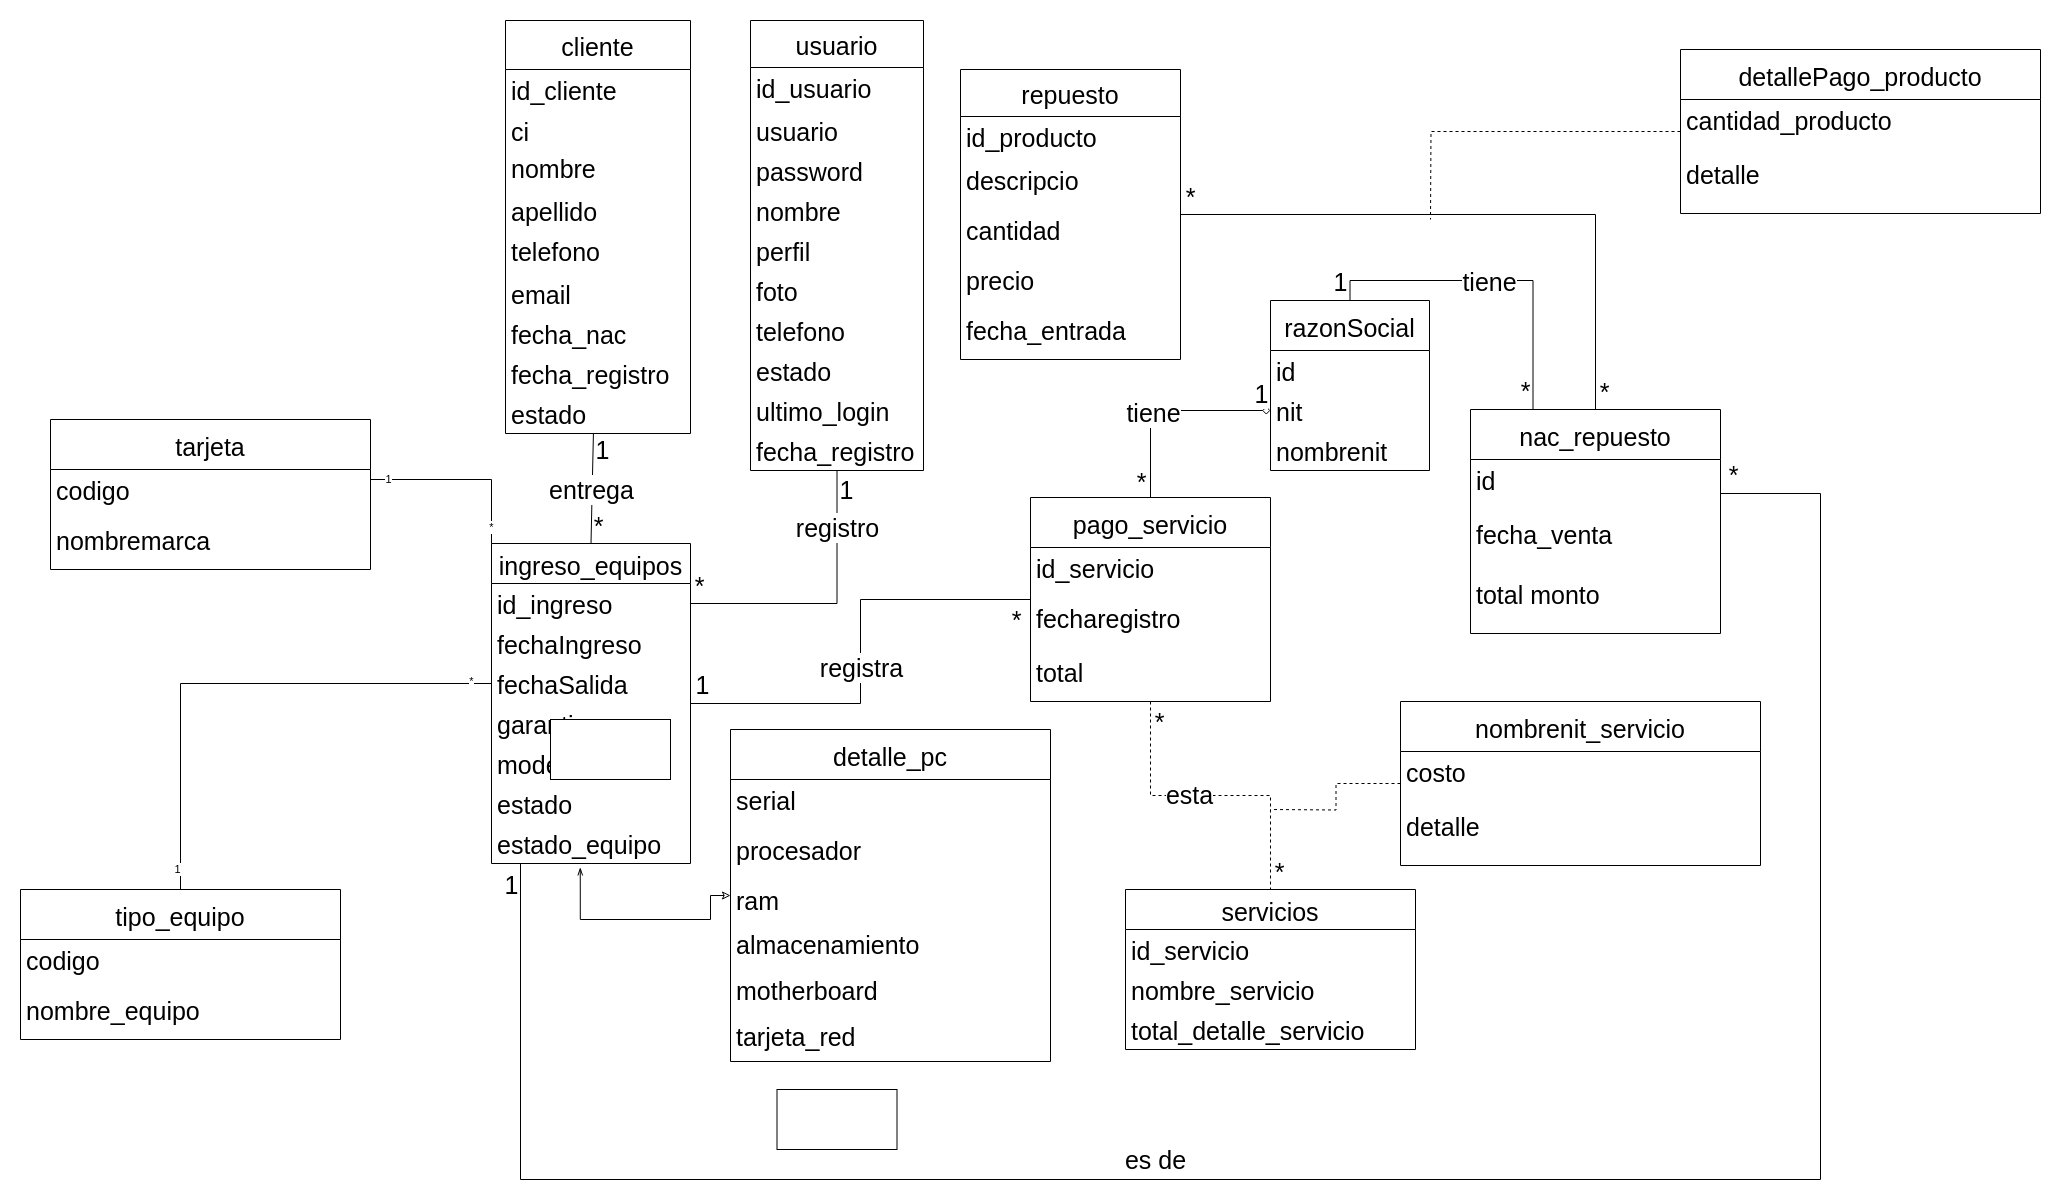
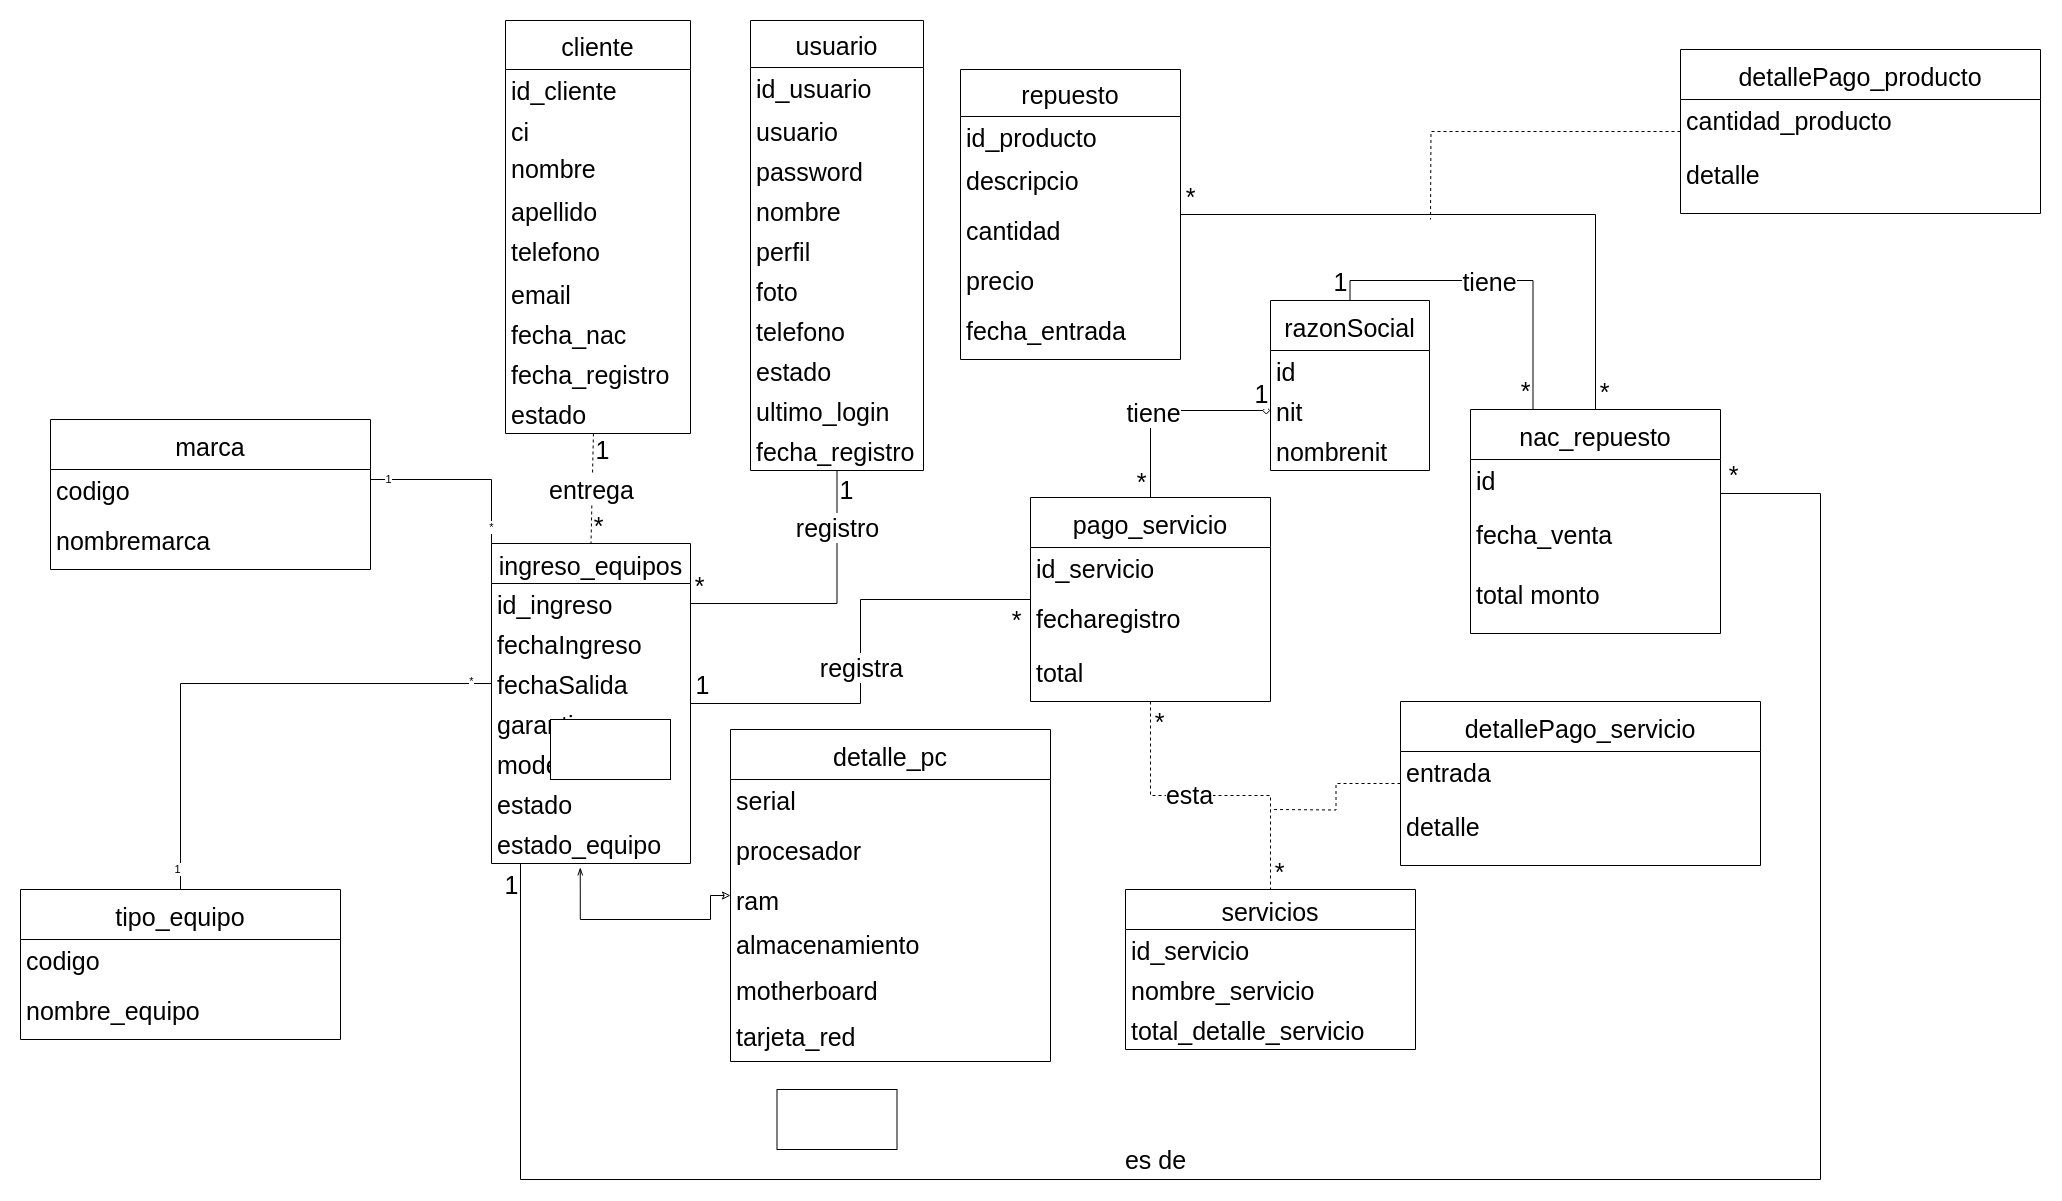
node "tarjeta": label "tarjeta" -> "marca"
edge "cliente" -- "ingreso_equipos": style solid -> dashed
node "nombrenit_servicio": label "nombrenit_servicio" -> "detallePago_servicio"
node "costo": label "costo" -> "entrada"
